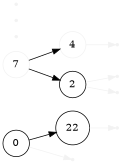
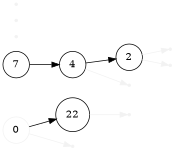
node "4": color gray95 -> black
node "7": color gray95 -> black
edge "7" -> "2": now "4" -> "2"
node "0": color black -> gray95
